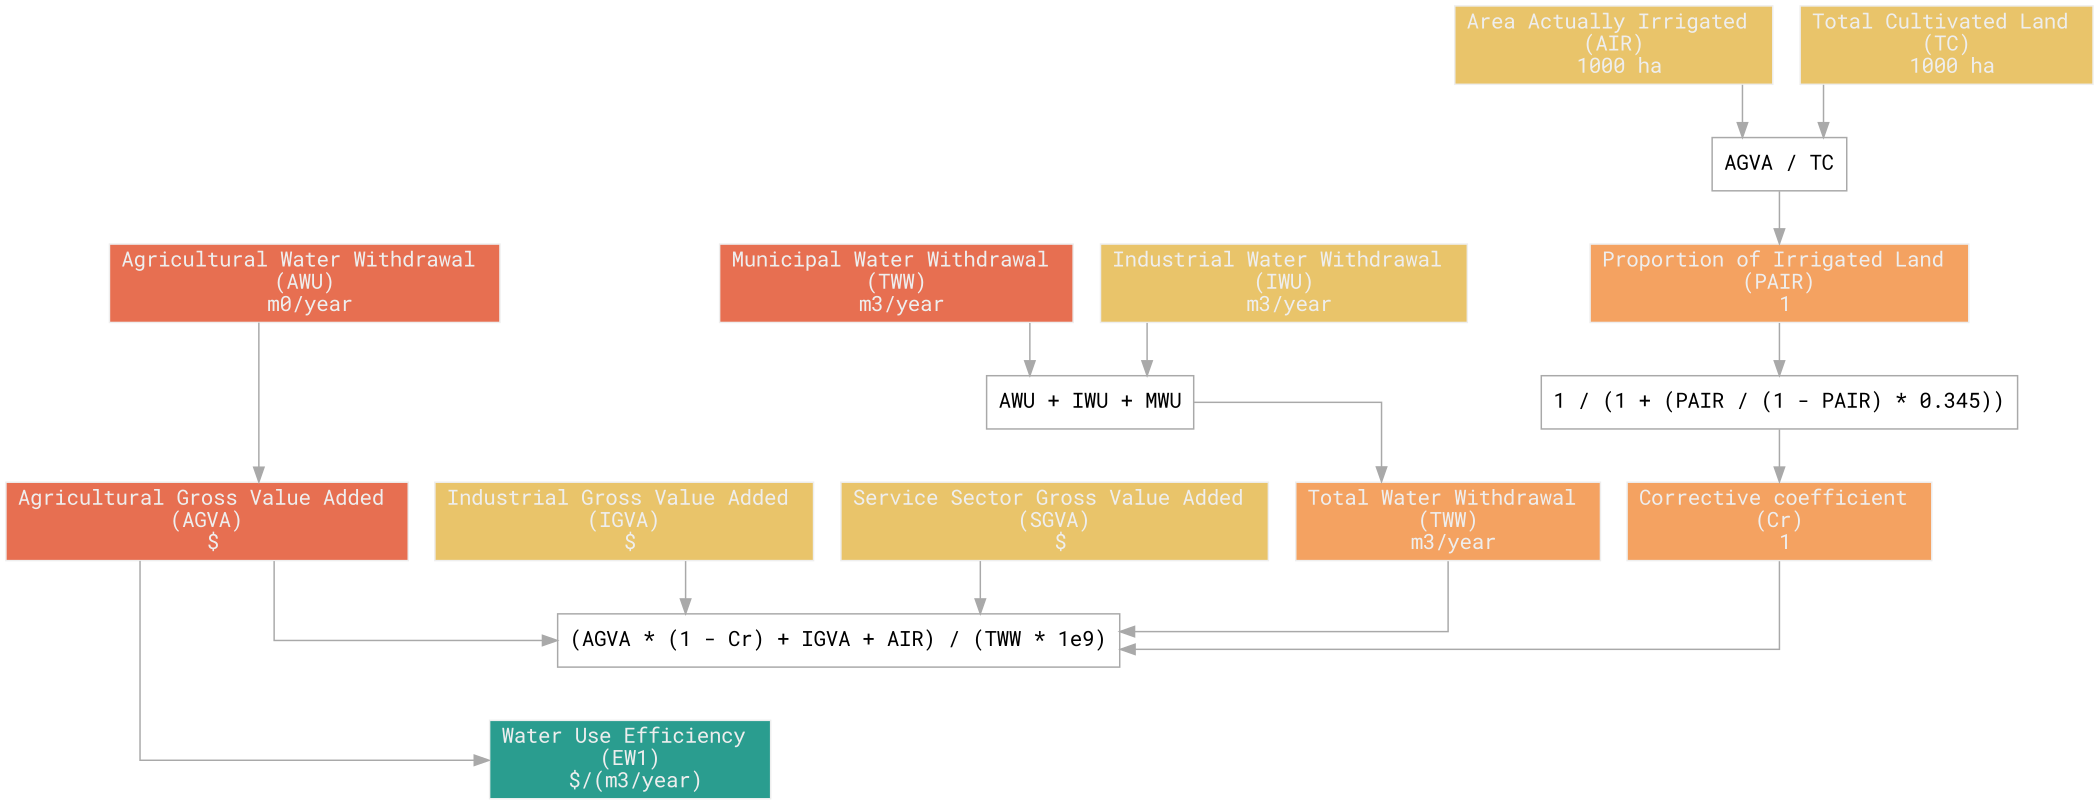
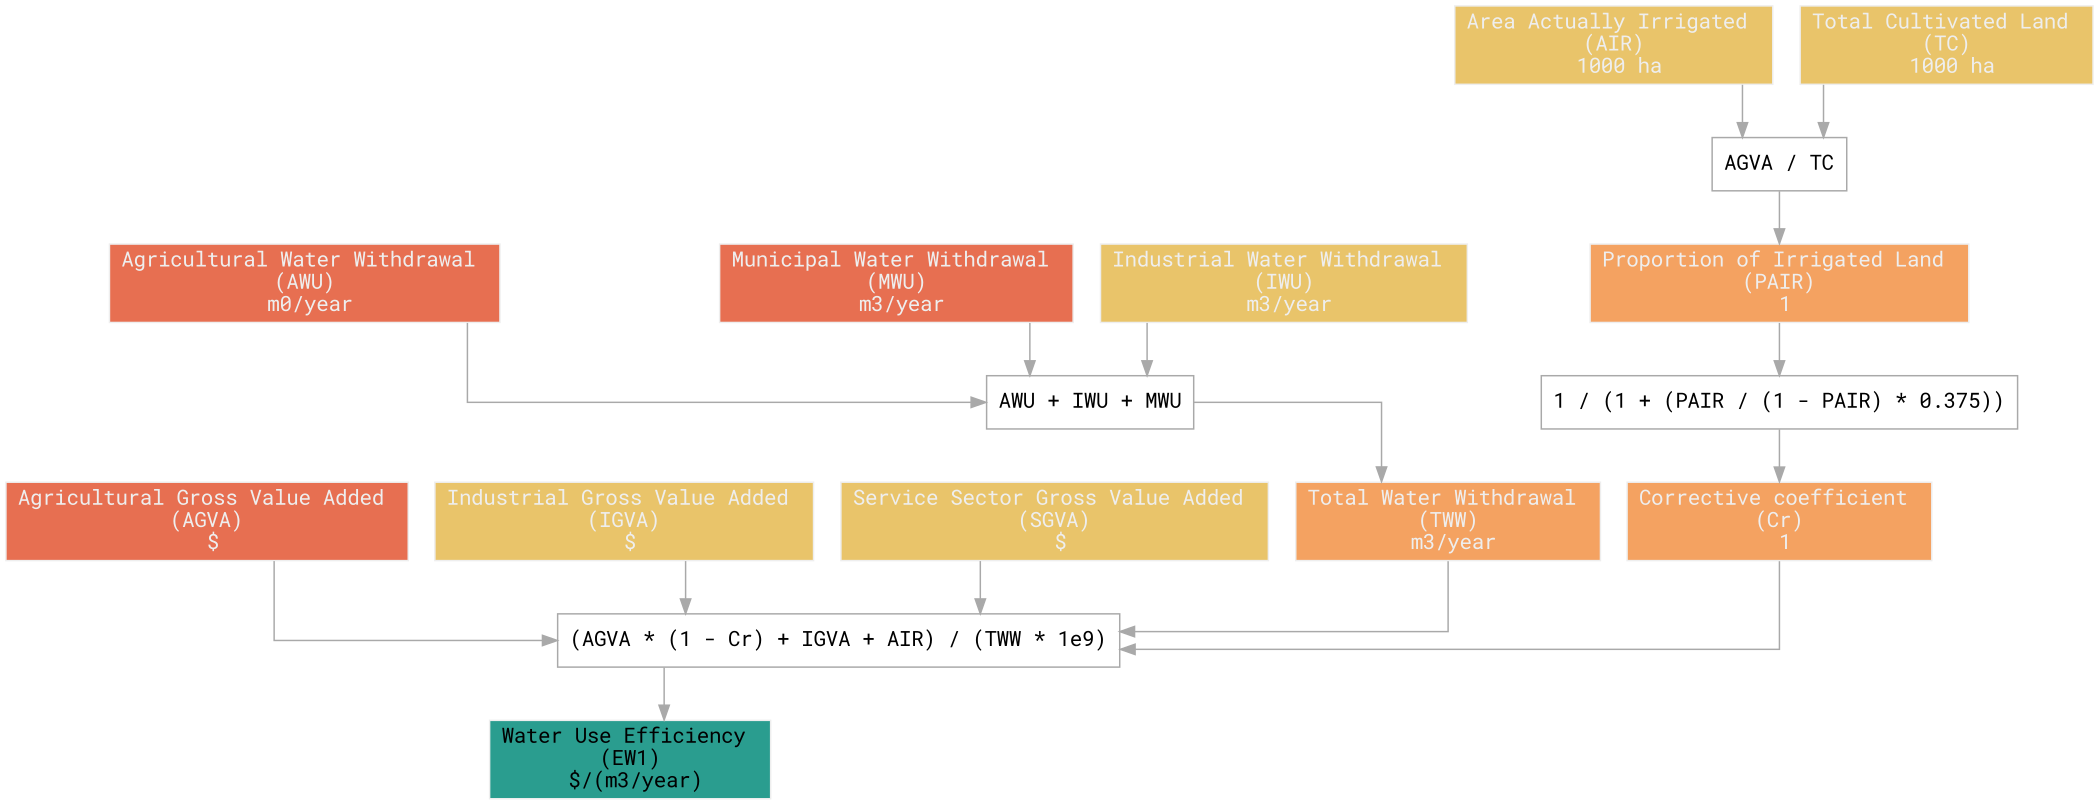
node "Municipal Water Withdrawal (TWW) m3/year": label "Municipal Water Withdrawal (TWW) m3/year" -> "Municipal Water Withdrawal (MWU) m3/year"
edge "Agricultural Water Withdrawal (AWU) m0/year" -> "Agricultural Gross Value Added (AGVA) $": now "Agricultural Water Withdrawal (AWU) m0/year" -> "AWU + IWU + MWU"
node "1 / (1 + (PAIR / (1 - PAIR) * 0.345))": label "1 / (1 + (PAIR / (1 - PAIR) * 0.345))" -> "1 / (1 + (PAIR / (1 - PAIR) * 0.375))"
edge "Agricultural Gross Value Added (AGVA) $" -> "Water Use Efficiency (EW1) $/(m3/year)": now "(AGVA * (1 - Cr) + IGVA + AIR) / (TWW * 1e9)" -> "Water Use Efficiency (EW1) $/(m3/year)"
node "Water Use Efficiency (EW1) $/(m3/year)": fontcolor #eeeeee -> #000000
